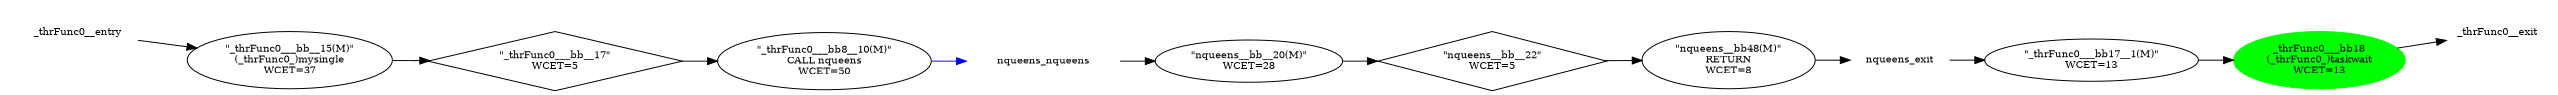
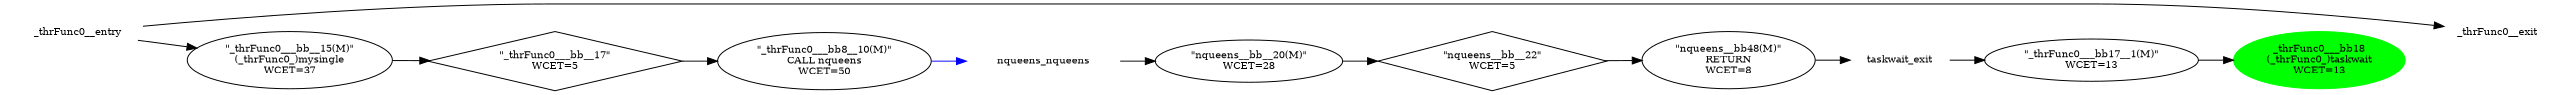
edge "_thrFunc0___bb18 (_thrFunc0_)taskwait WCET=13" -> "_thrFunc0__exit": now "_thrFunc0__entry" -> "_thrFunc0__exit"
node "nqueens_exit": label "nqueens_exit" -> "taskwait_exit"
